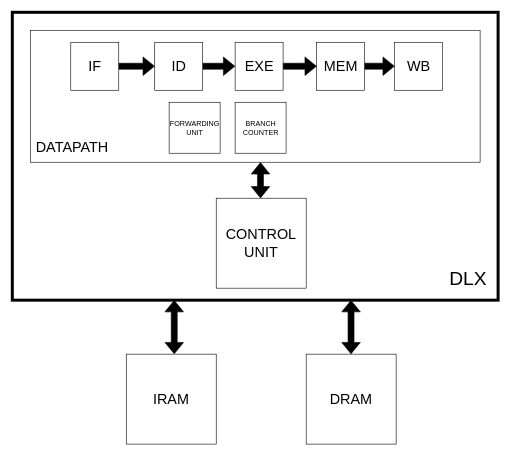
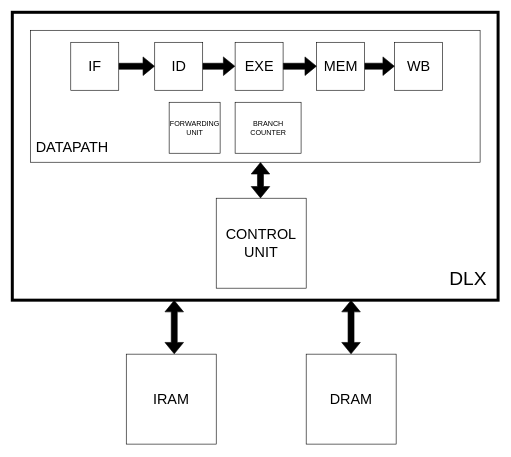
node "BRANCH COUNTER": size 51x51 -> 66x51
